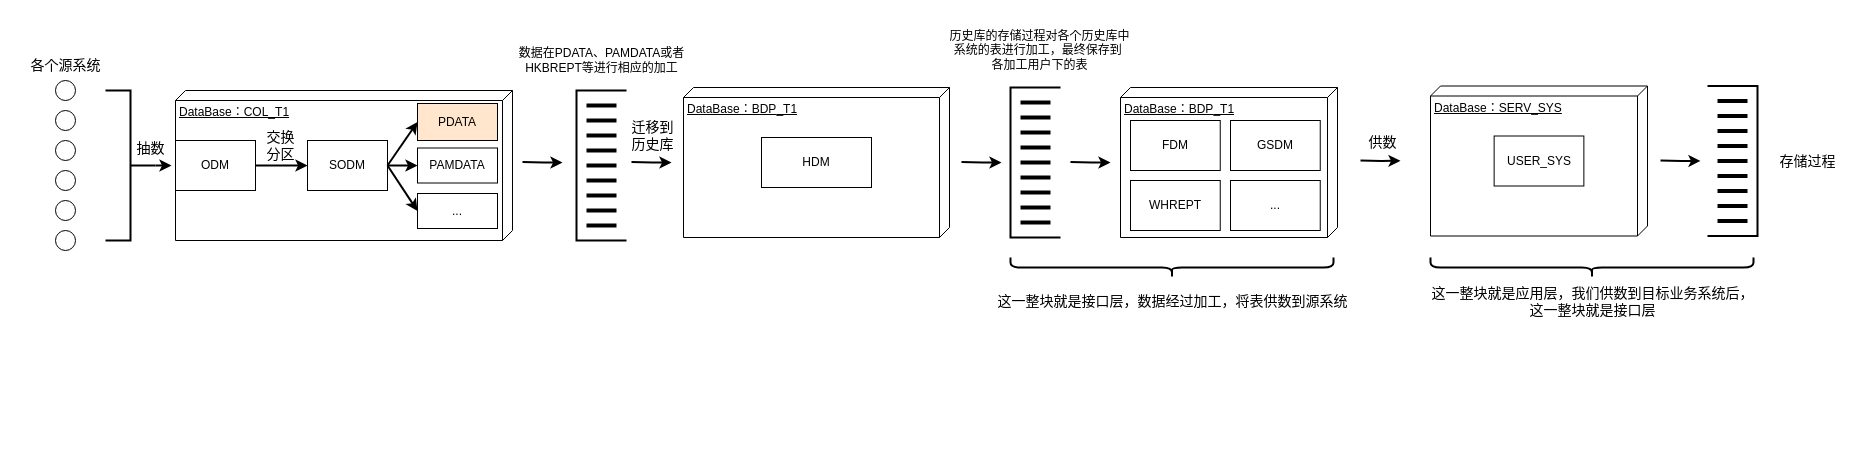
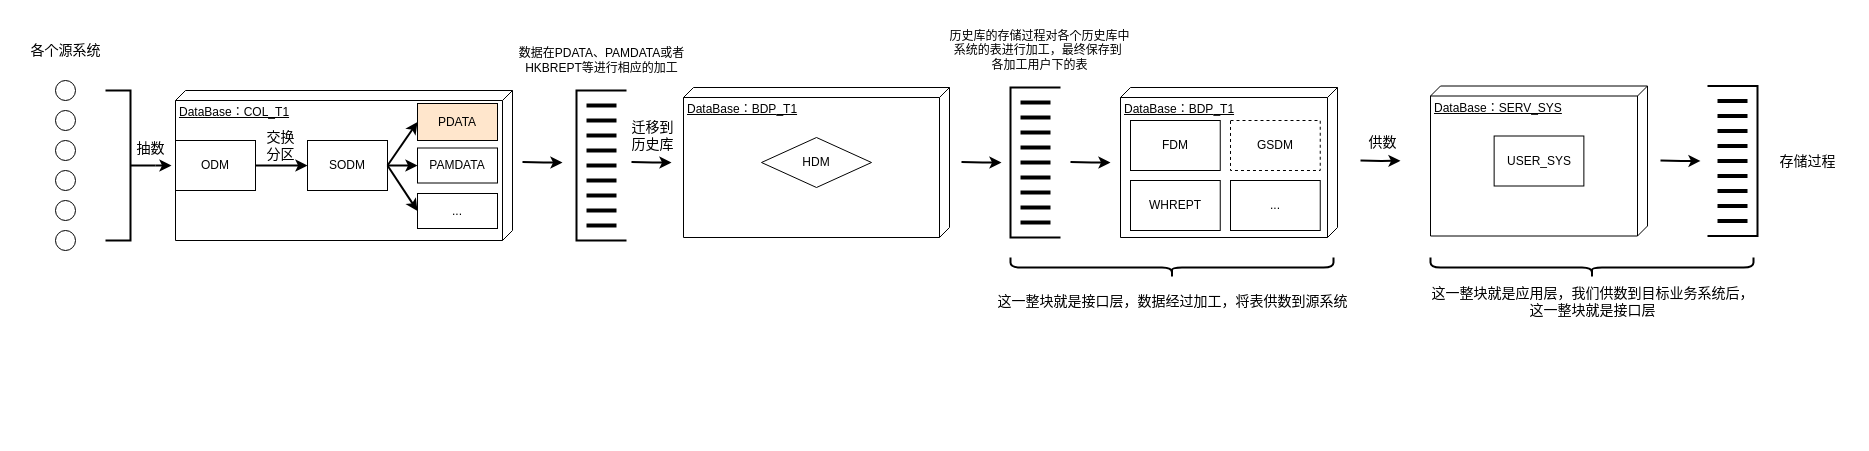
node "各个源系统": moved (66, 66) -> (66, 51)
node "GSDM": style solid -> dashed
node "HDM": shape rectangle -> diamond
